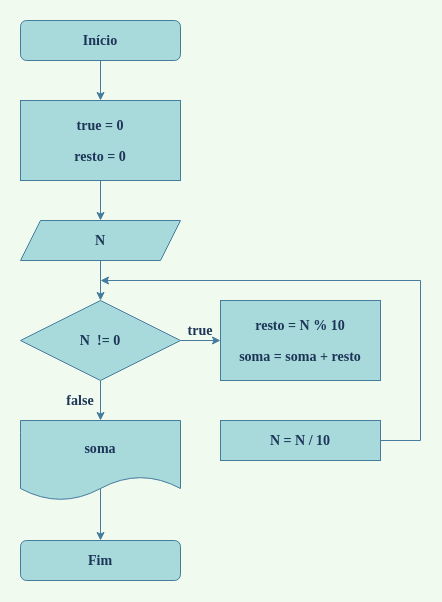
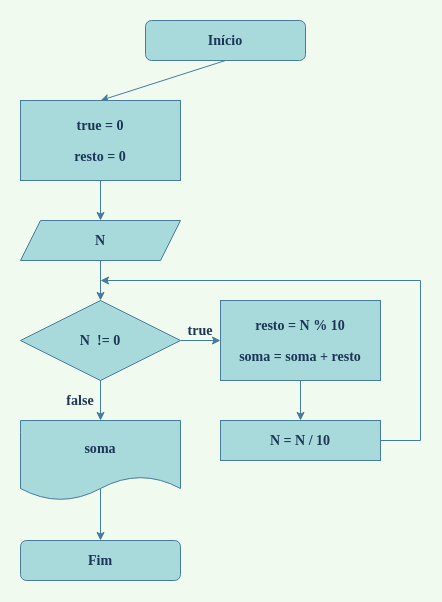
node "Início": moved (101, 41) -> (226, 41)
edge "resto = N % 10 soma = soma + resto" -> "N = N / 10": added
